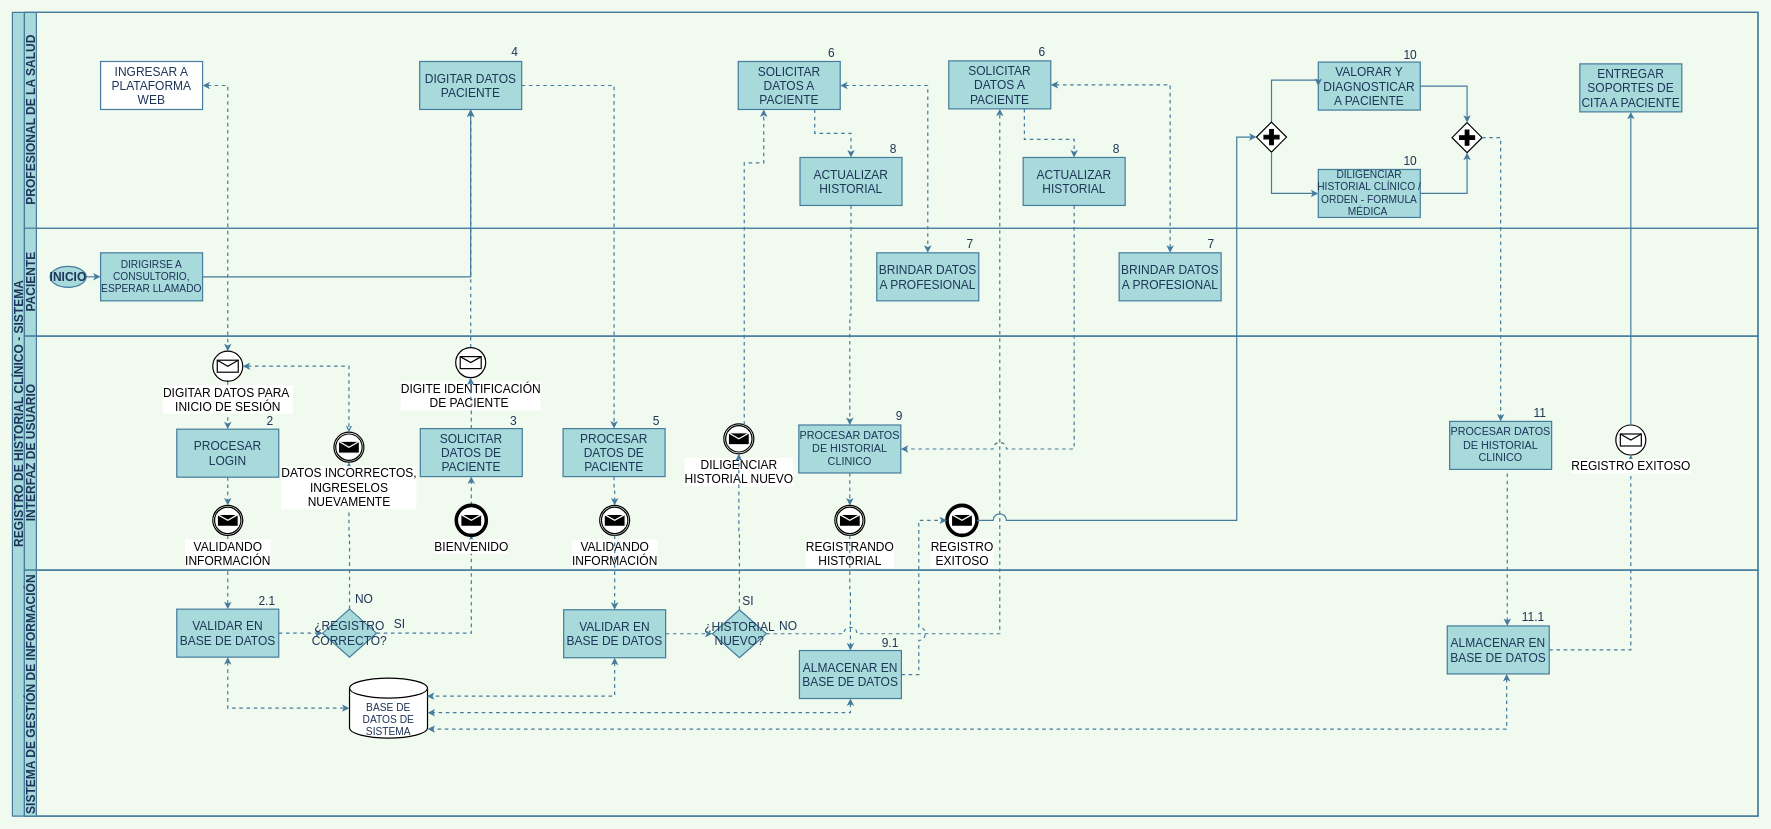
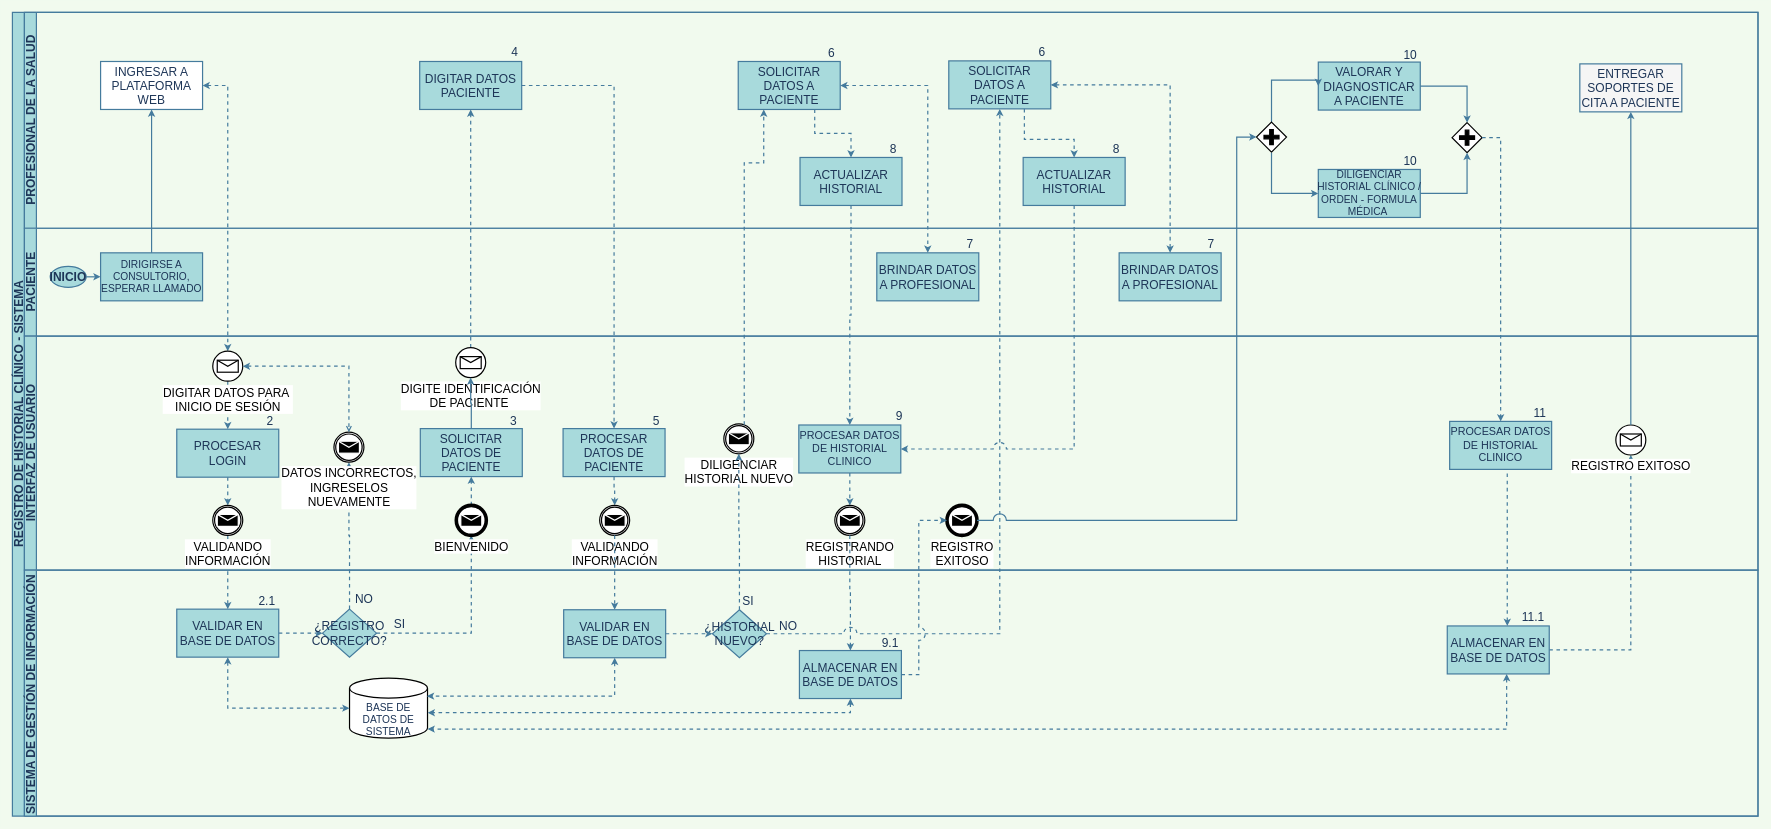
node "ENTREGAR SOPORTES DE CITA A PACIENTE": fillcolor #a8dadc -> #f5f5f5
edge "DIRIGIRSE A CONSULTORIO, ESPERAR LLAMADO" -> "DIGITAR DATOS PACIENTE": now "DIRIGIRSE A CONSULTORIO, ESPERAR LLAMADO" -> "INGRESAR A PLATAFORMA WEB"
edge "SOLICITAR DATOS DE PACIENTE" -> "DIGITE IDENTIFICACIÓN DE PACIENTE": style dashed -> solid
